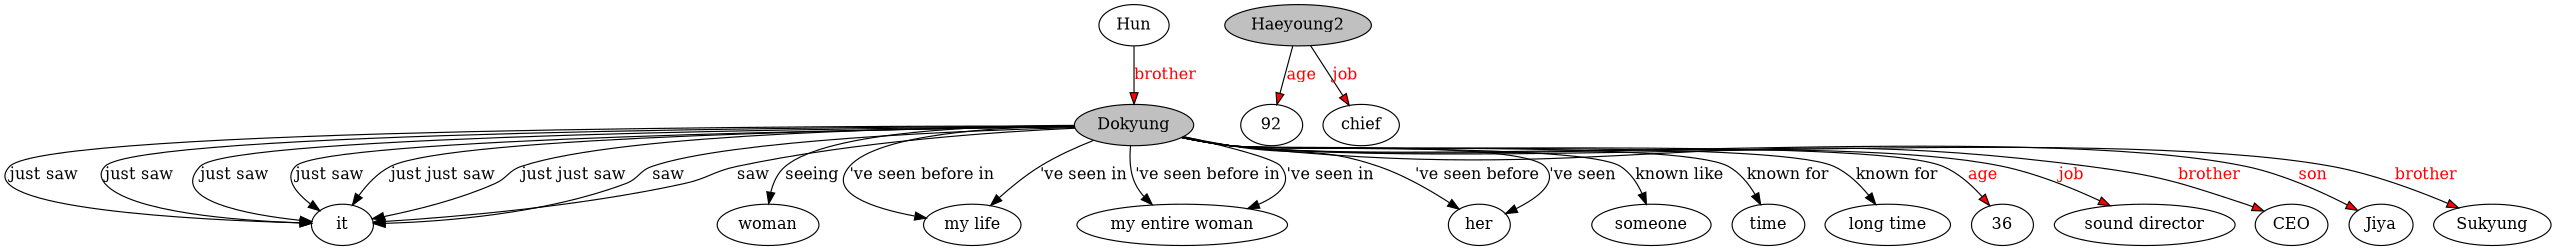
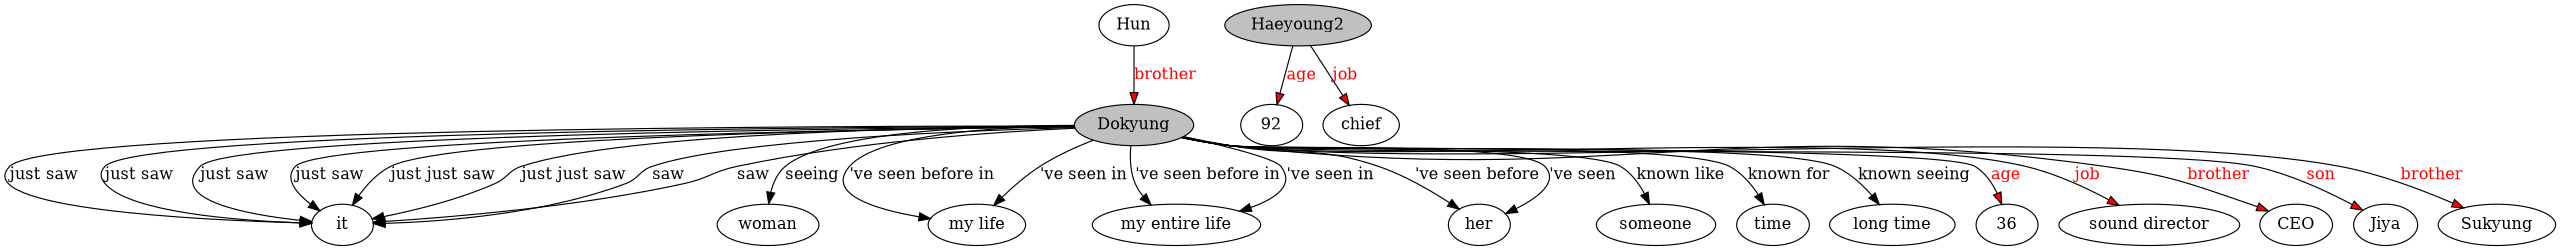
edge "Dokyung" -> "long time": label "known for" -> "known seeing"
node "my entire woman": label "my entire woman" -> "my entire life"
